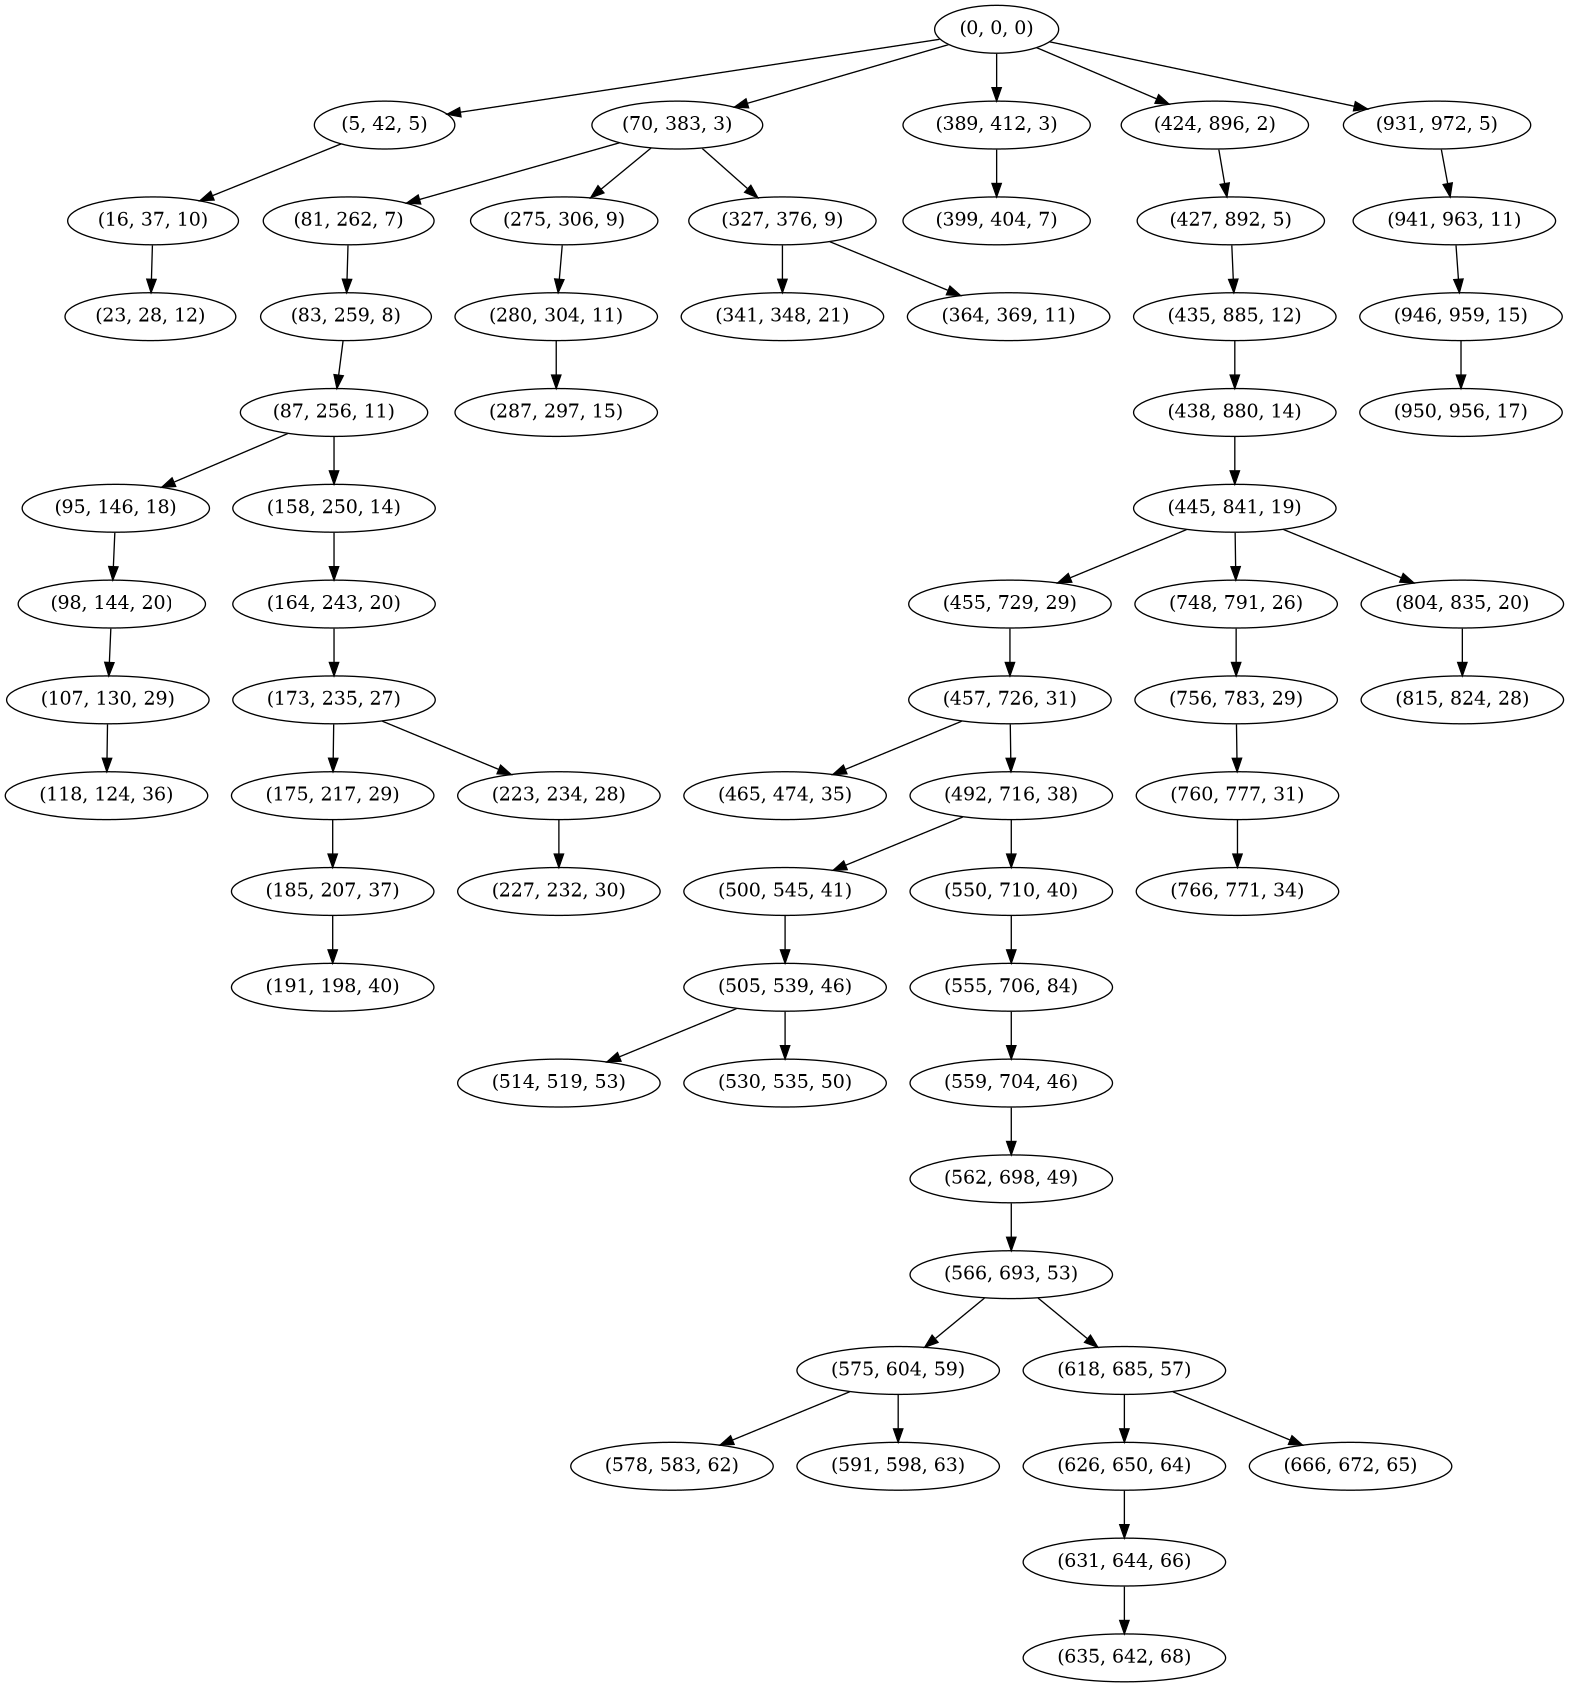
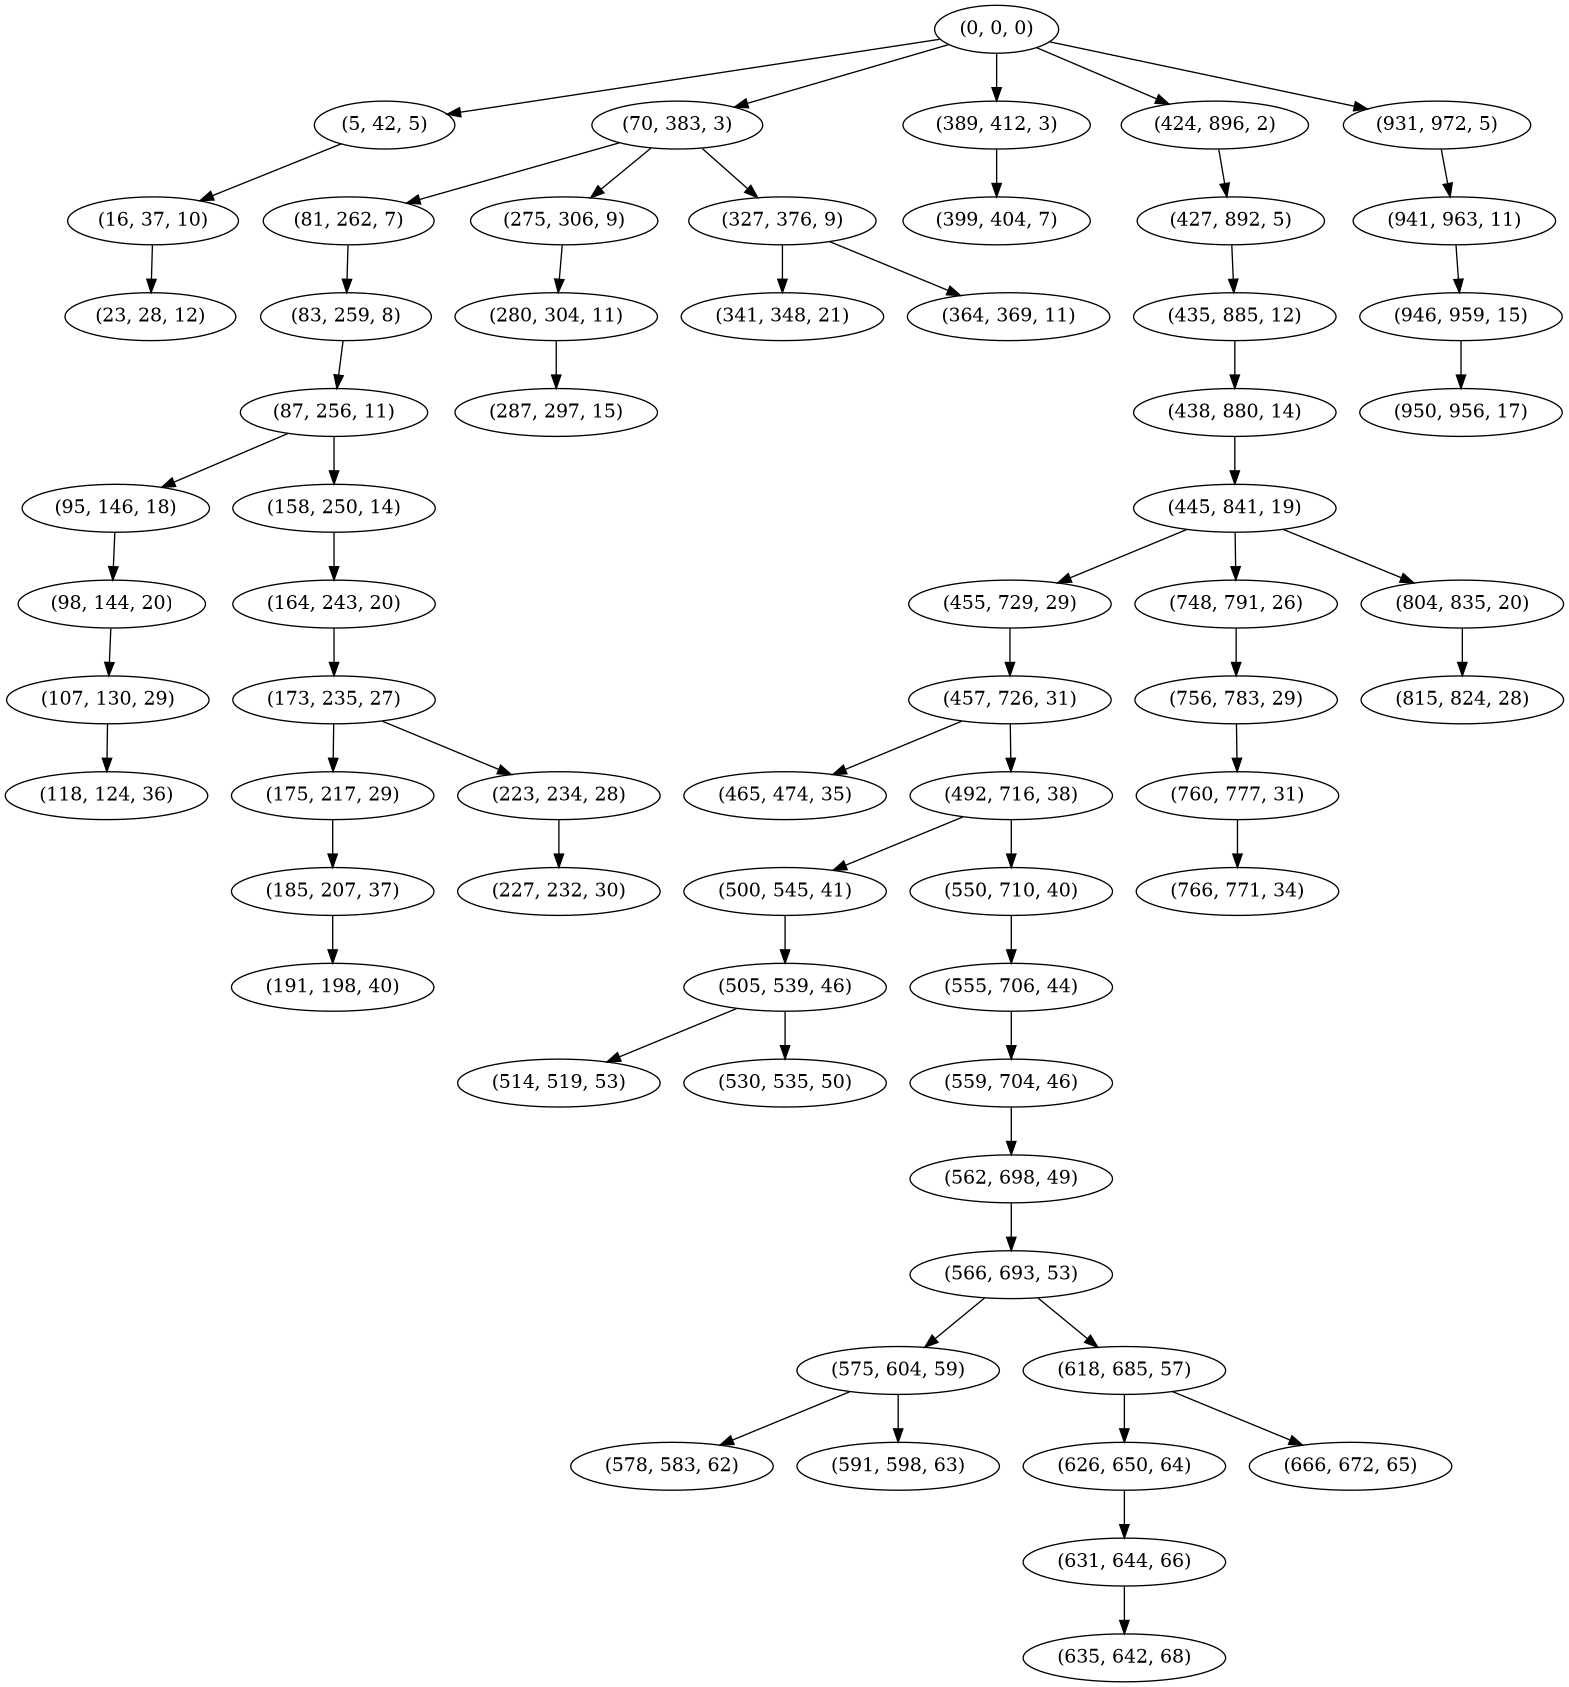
node "(555, 706, 84)": label "(555, 706, 84)" -> "(555, 706, 44)"
